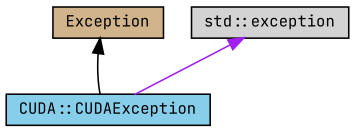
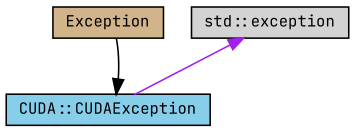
edge "CUDA::CUDAException" -> "Exception": reversed
